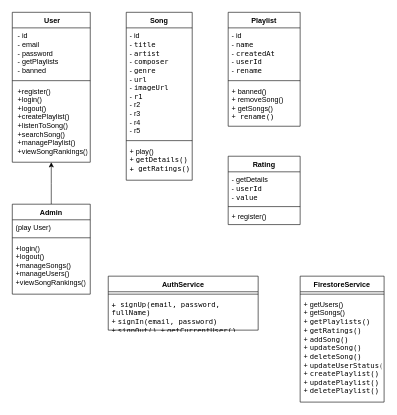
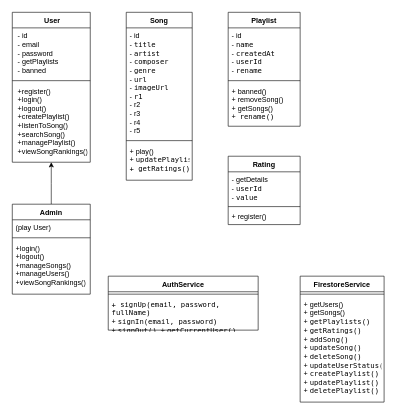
node "+ play() + getDetails() + getRatings()": label "+ play() + getDetails() + getRatings()" -> "+ play() + updatePlaylist() + getRatings()"
